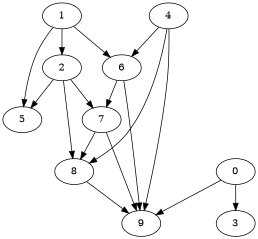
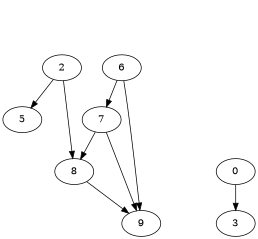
node "1": removed
node "4": removed
edge "2" -> "7": removed
edge "0" -> "9": removed
